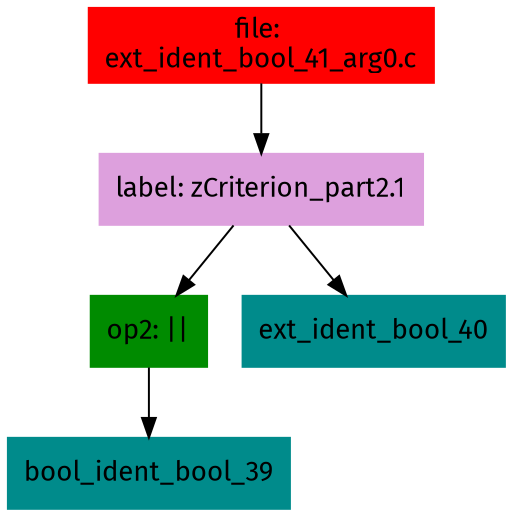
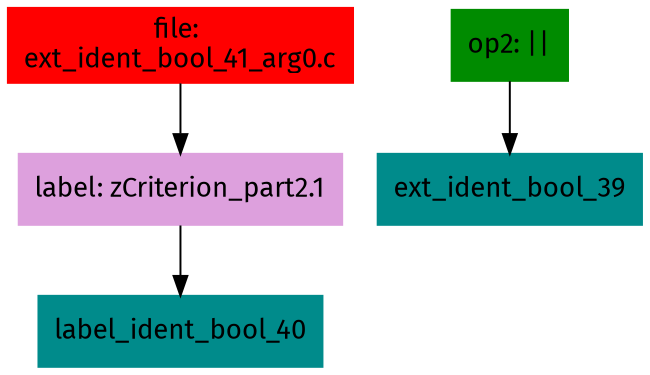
edge "label: zCriterion_part2.1" -> "op2: ||": removed
node "ext_ident_bool_40": label "ext_ident_bool_40" -> "label_ident_bool_40"
node "bool_ident_bool_39": label "bool_ident_bool_39" -> "ext_ident_bool_39"
